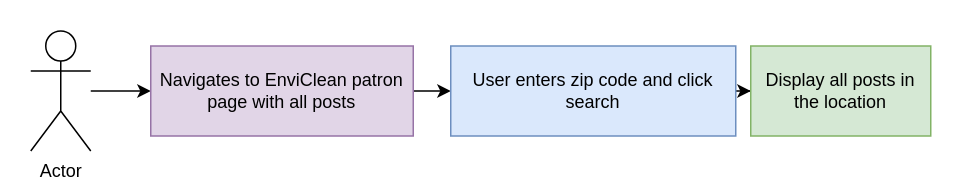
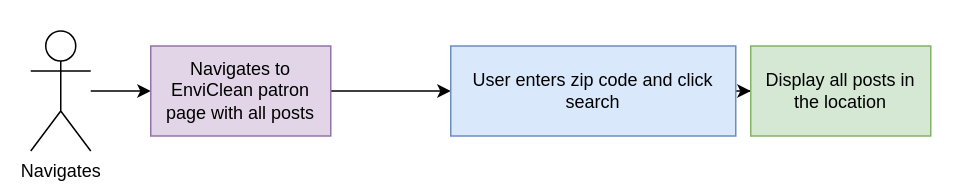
node "Navigates to EnviClean patron page with all posts": size 263x90 -> 180x90
node "Actor": label "Actor" -> "Navigates"
